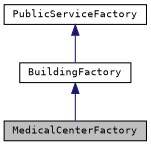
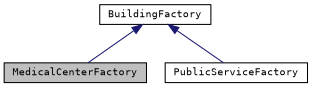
edge "BuildingFactory" -> "PublicServiceFactory": reversed
